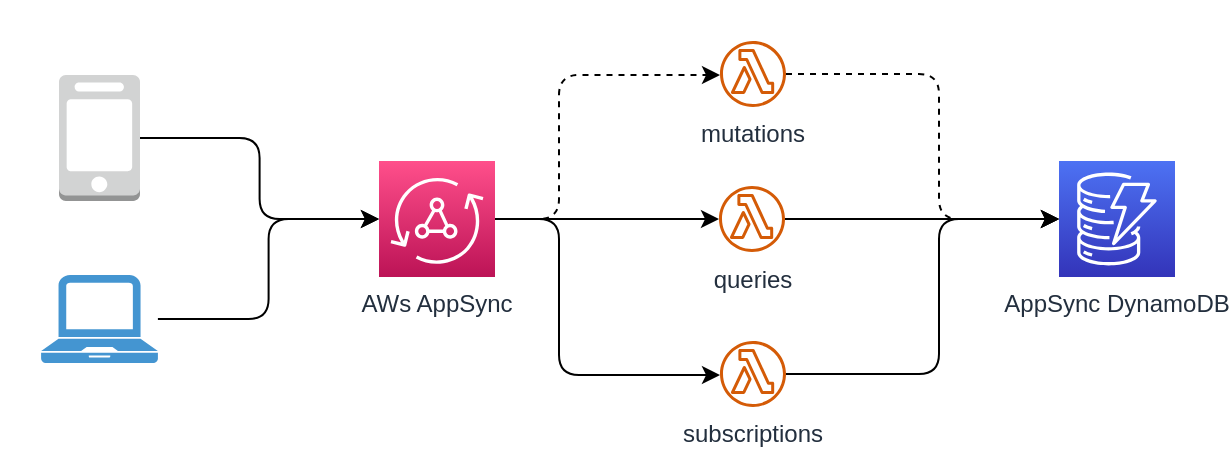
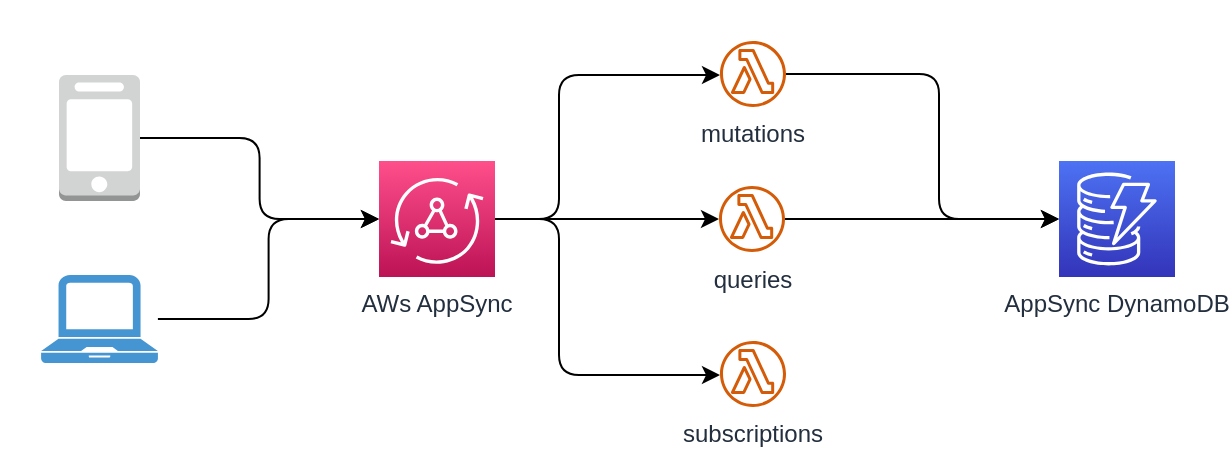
edge "mutations" -> "AppSync DynamoDB": style dashed -> solid
edge "AWs AppSync" -> "mutations": style dashed -> solid
edge "subscriptions" -> "AppSync DynamoDB": removed
